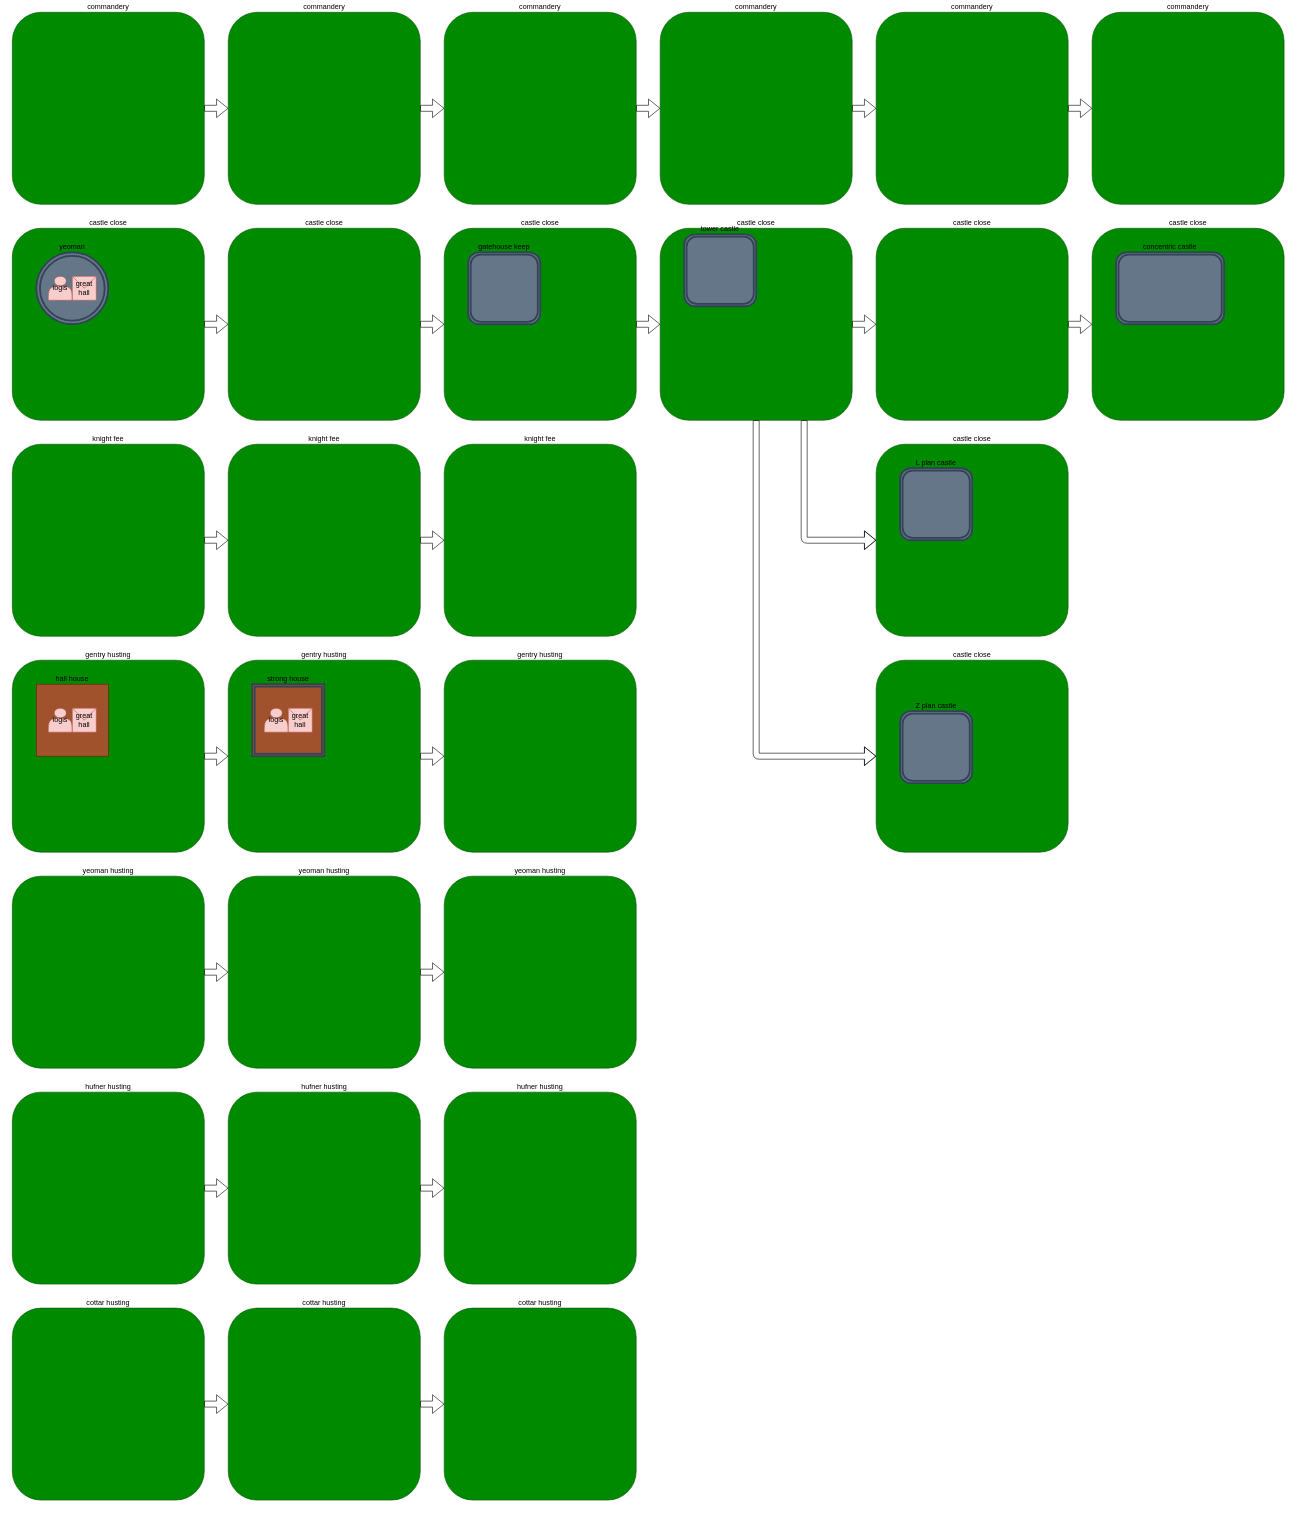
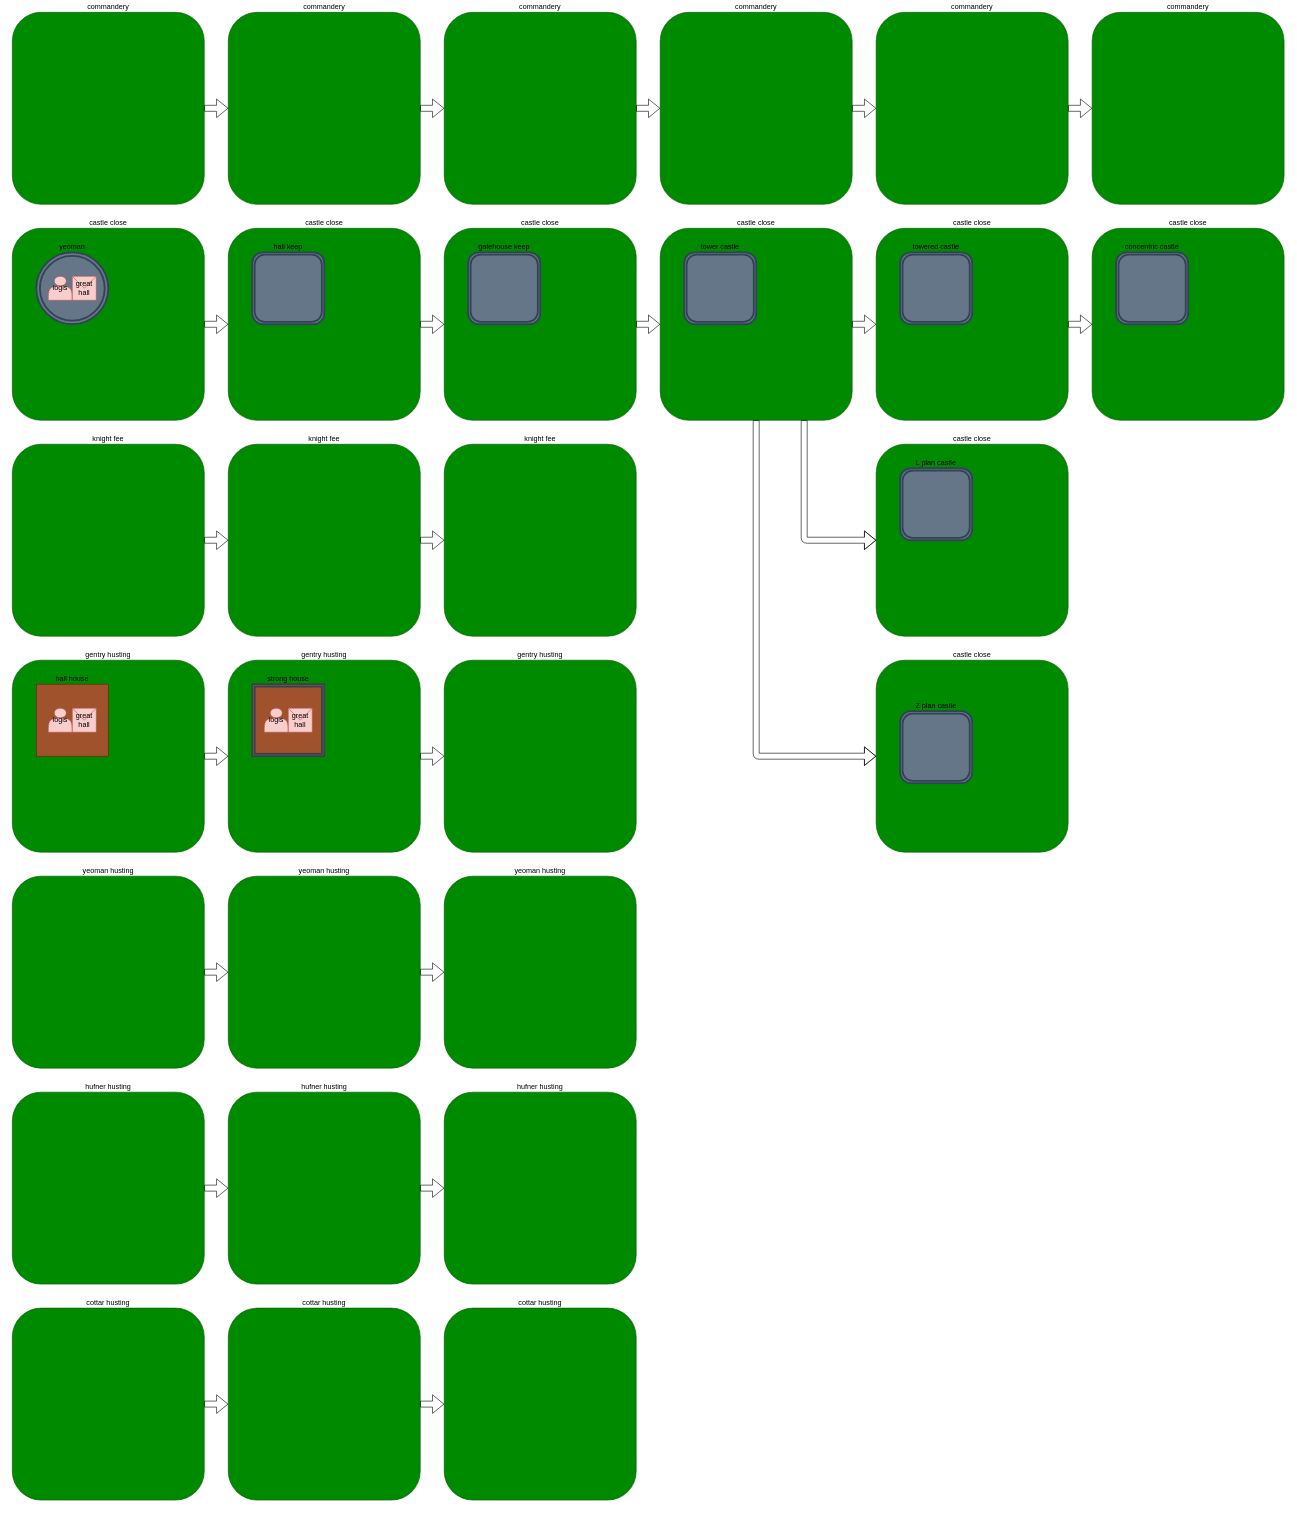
node "tower castle": moved (720, 270) -> (720, 288)
node "hall keep": added
node "towered castle": added
node "concentric castle": size 108x72 -> 72x72
